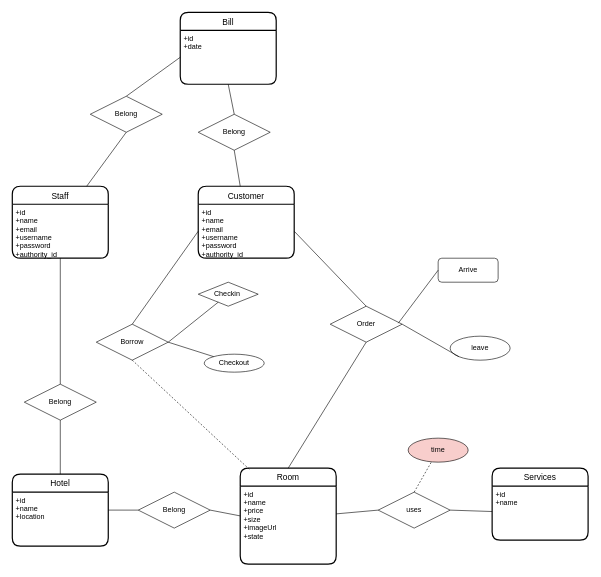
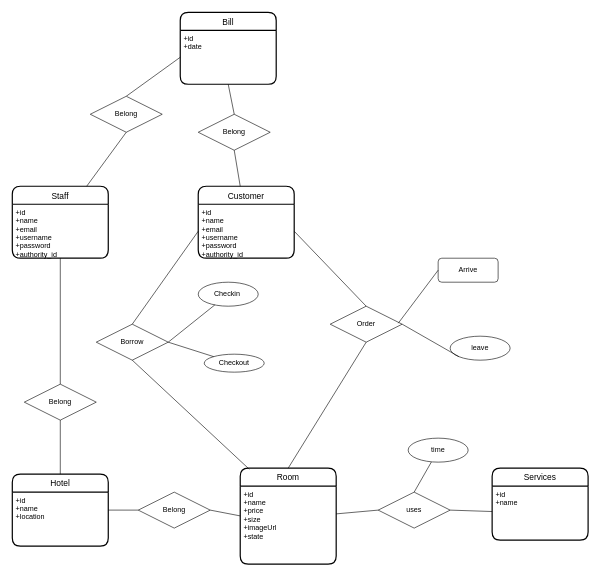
node "Checkin": shape diamond -> ellipse
edge "Borrow" -- "Room": style dashed -> solid
node "time": fillcolor #f8cecc -> #ffffff
edge "time" -- "uses": style dashed -> solid
